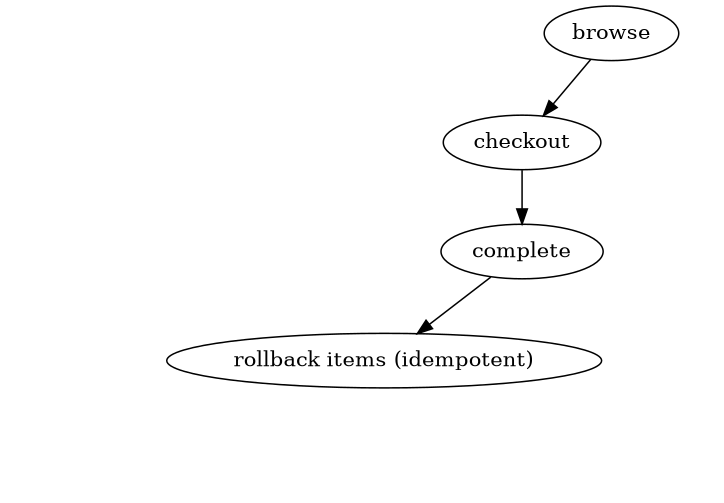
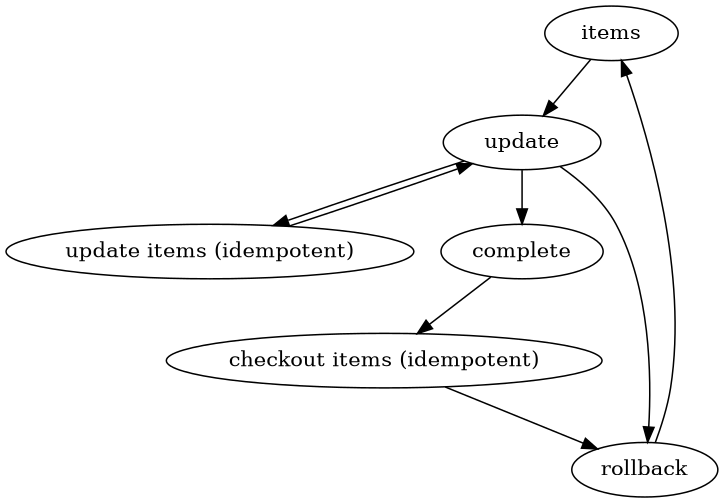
node "browse": label "browse" -> "items"
node "checkout": label "checkout" -> "update"
node "update items (idempotent)": added
node "rollback items (idempotent)": label "rollback items (idempotent)" -> "checkout items (idempotent)"
node "rollback": added
